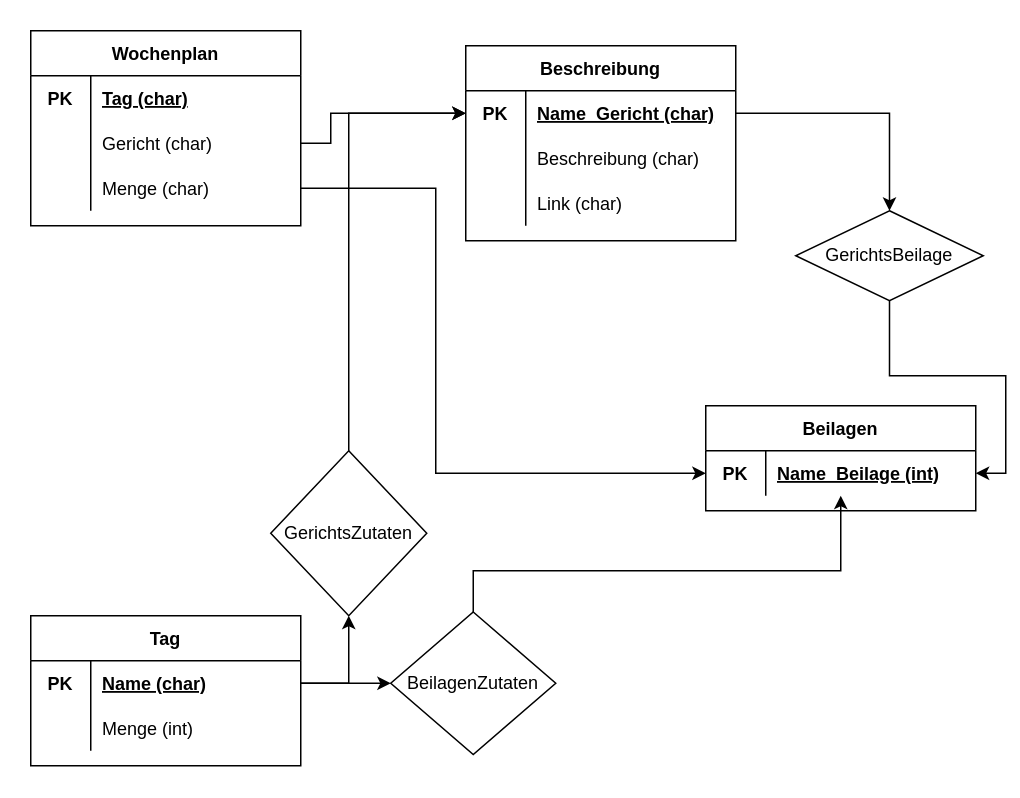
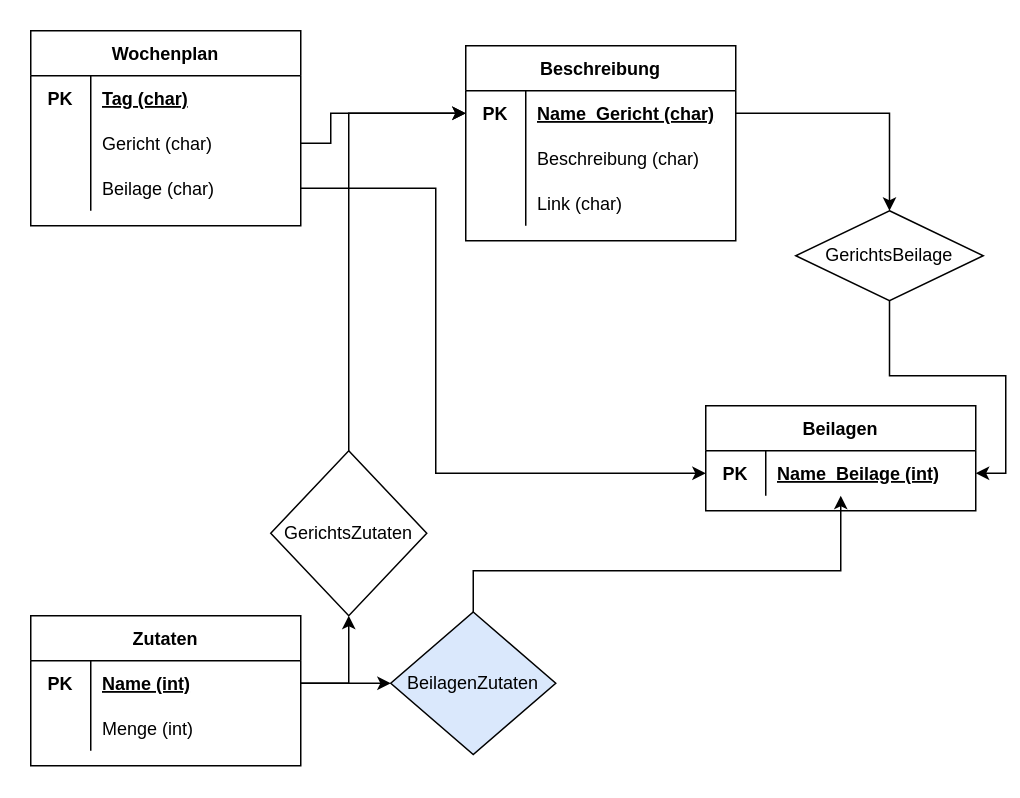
node "Menge (char)": label "Menge (char)" -> "Beilage (char)"
node "Tag": label "Tag" -> "Zutaten"
node "BeilagenZutaten": fillcolor #ffffff -> #dae8fc
node "Name (char)": label "Name (char)" -> "Name (int)"
